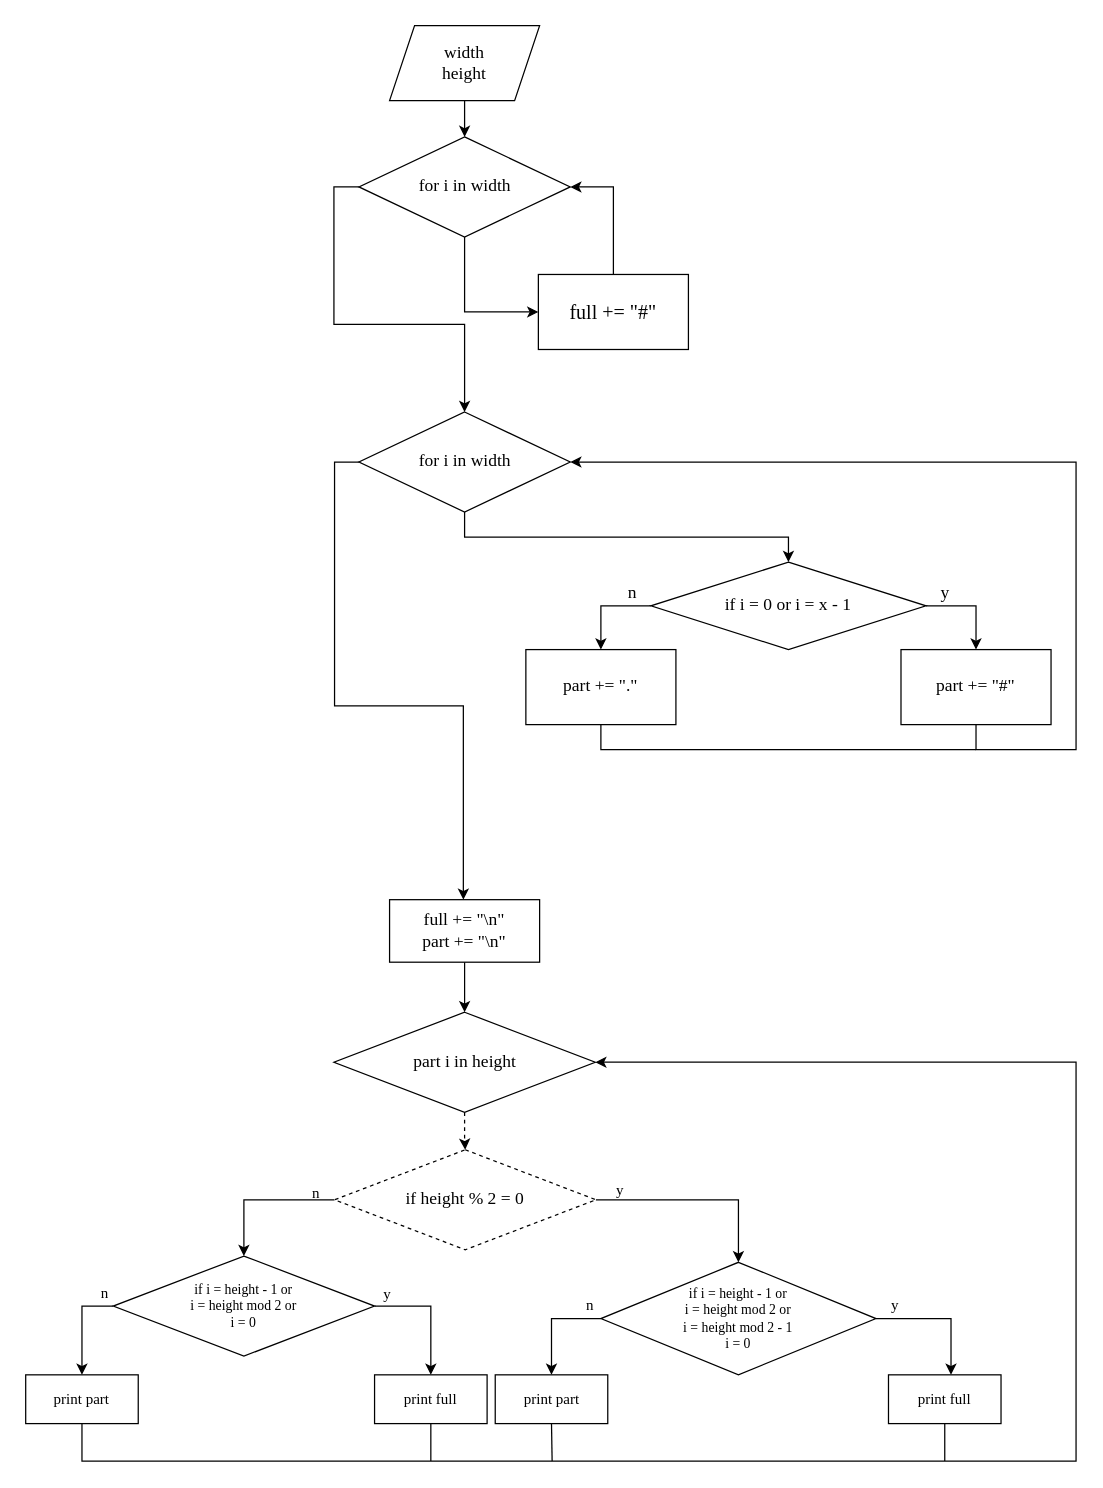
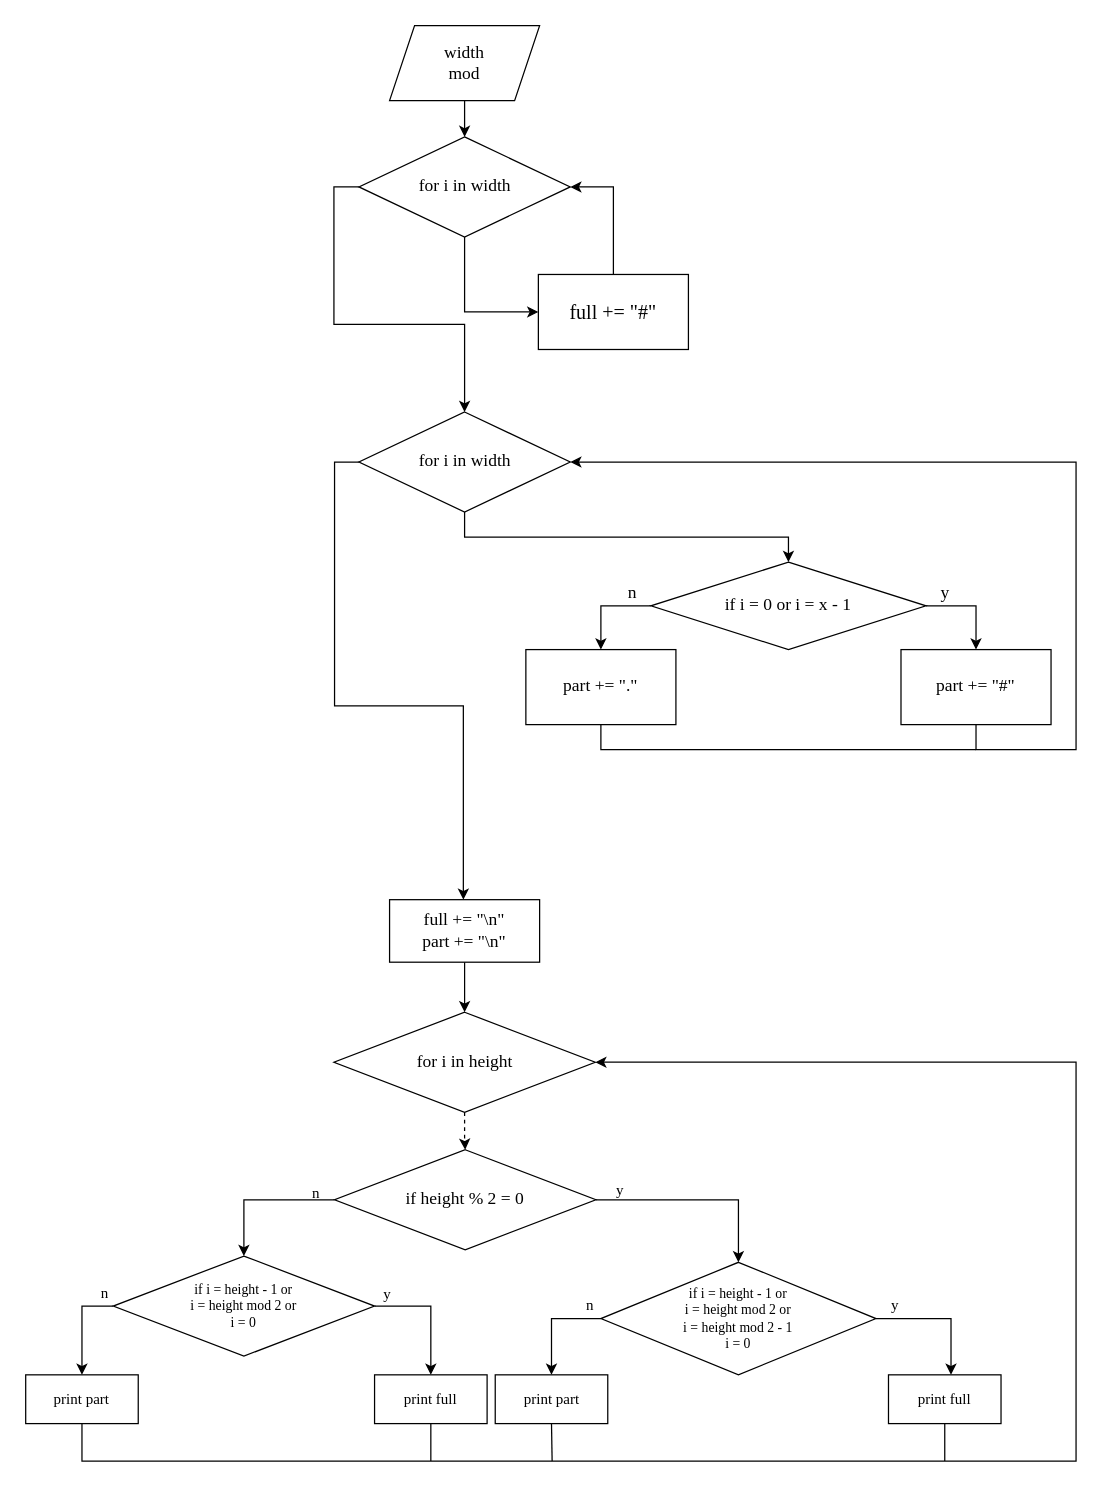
node "width height": label "width height" -> "width mod"
node "part i in height": label "part i in height" -> "for i in height"
node "if height % 2 = 0": style dashed -> solid
